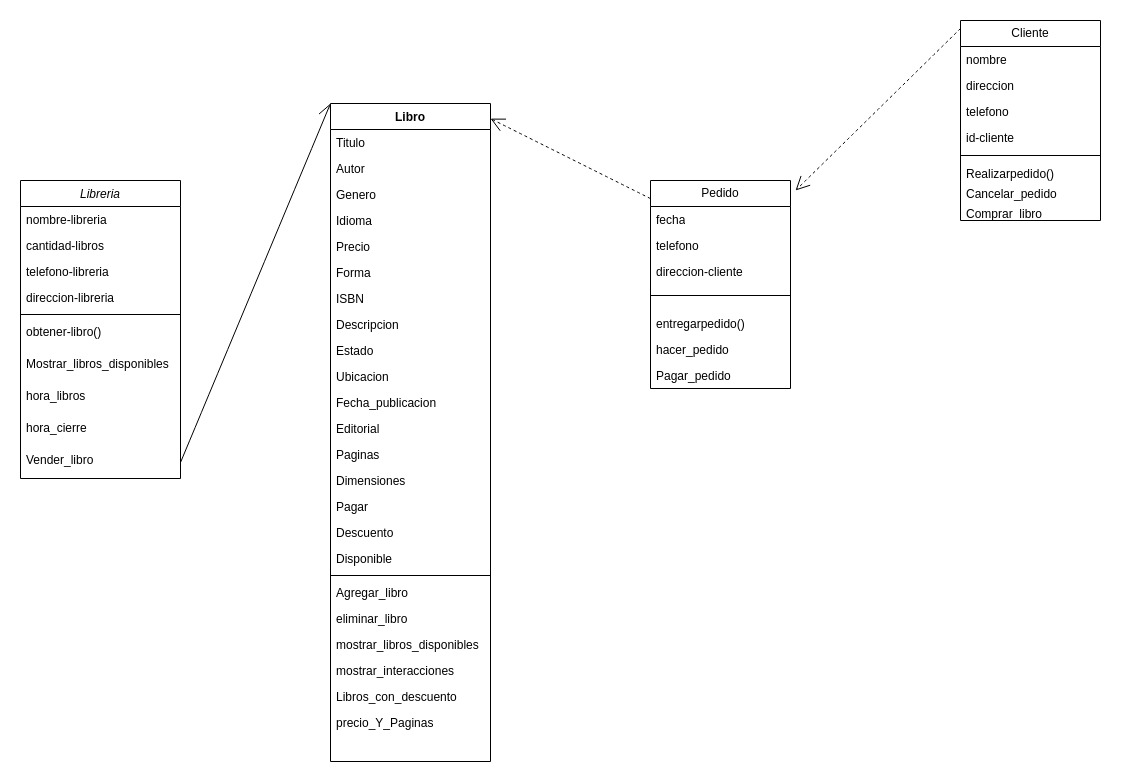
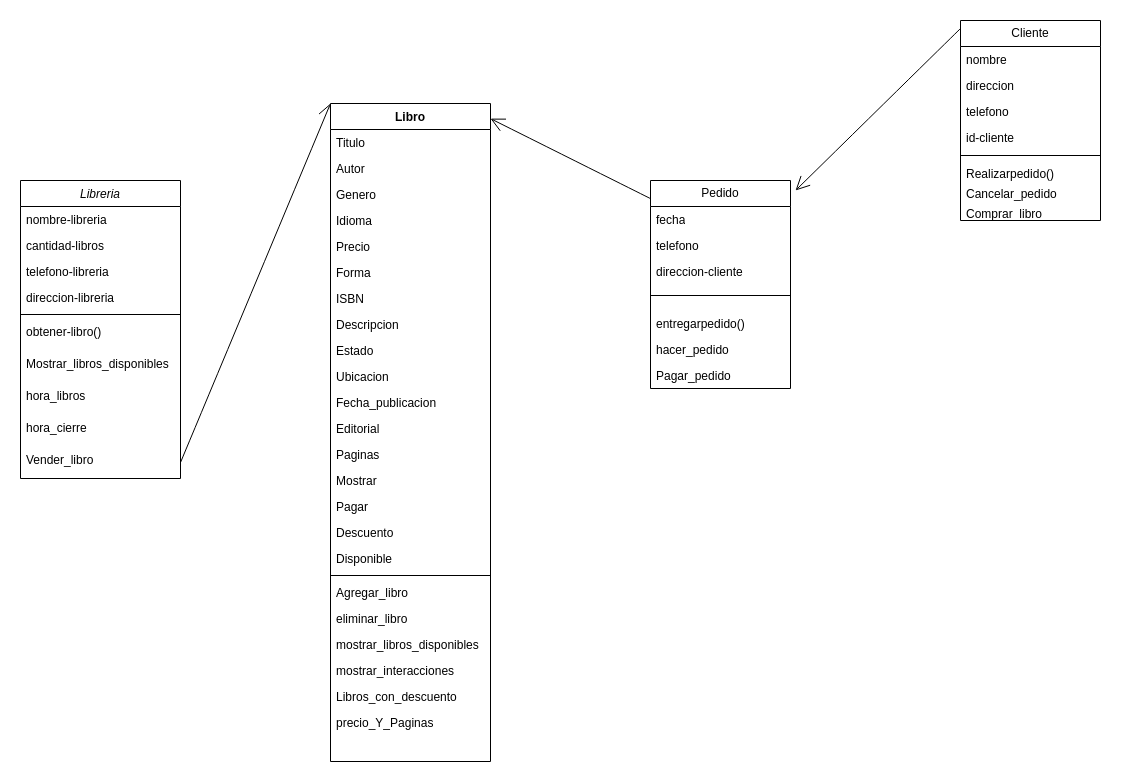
edge "Cliente" -> "Pedido": style dashed -> solid
edge "Pedido" -> "Libro": style dashed -> solid
node "Dimensiones": label "Dimensiones" -> "Mostrar"
